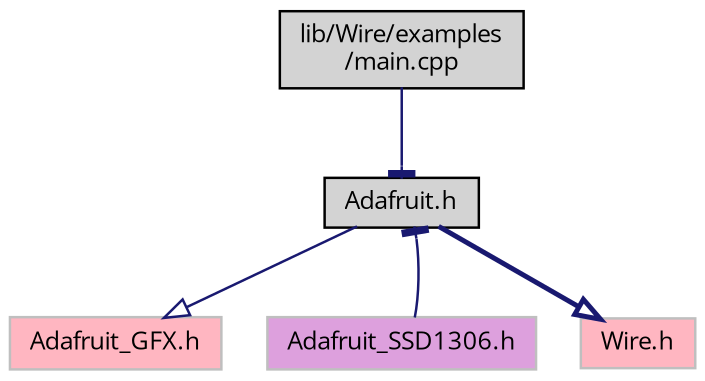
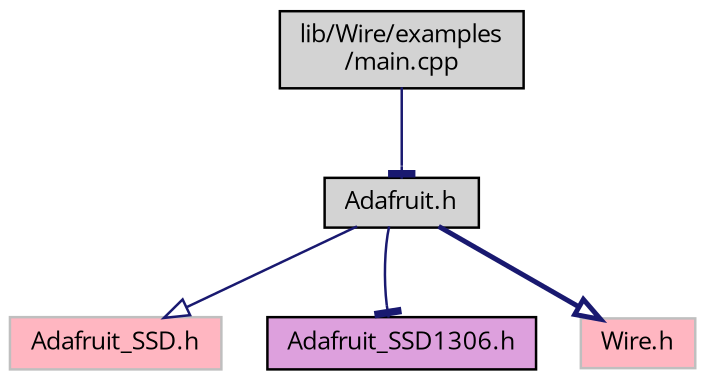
edge "Adafruit_SSD1306.h" -> "Adafruit.h": reversed
node "Adafruit_GFX.h": label "Adafruit_GFX.h" -> "Adafruit_SSD.h"
node "Adafruit_SSD1306.h": color grey75 -> black
